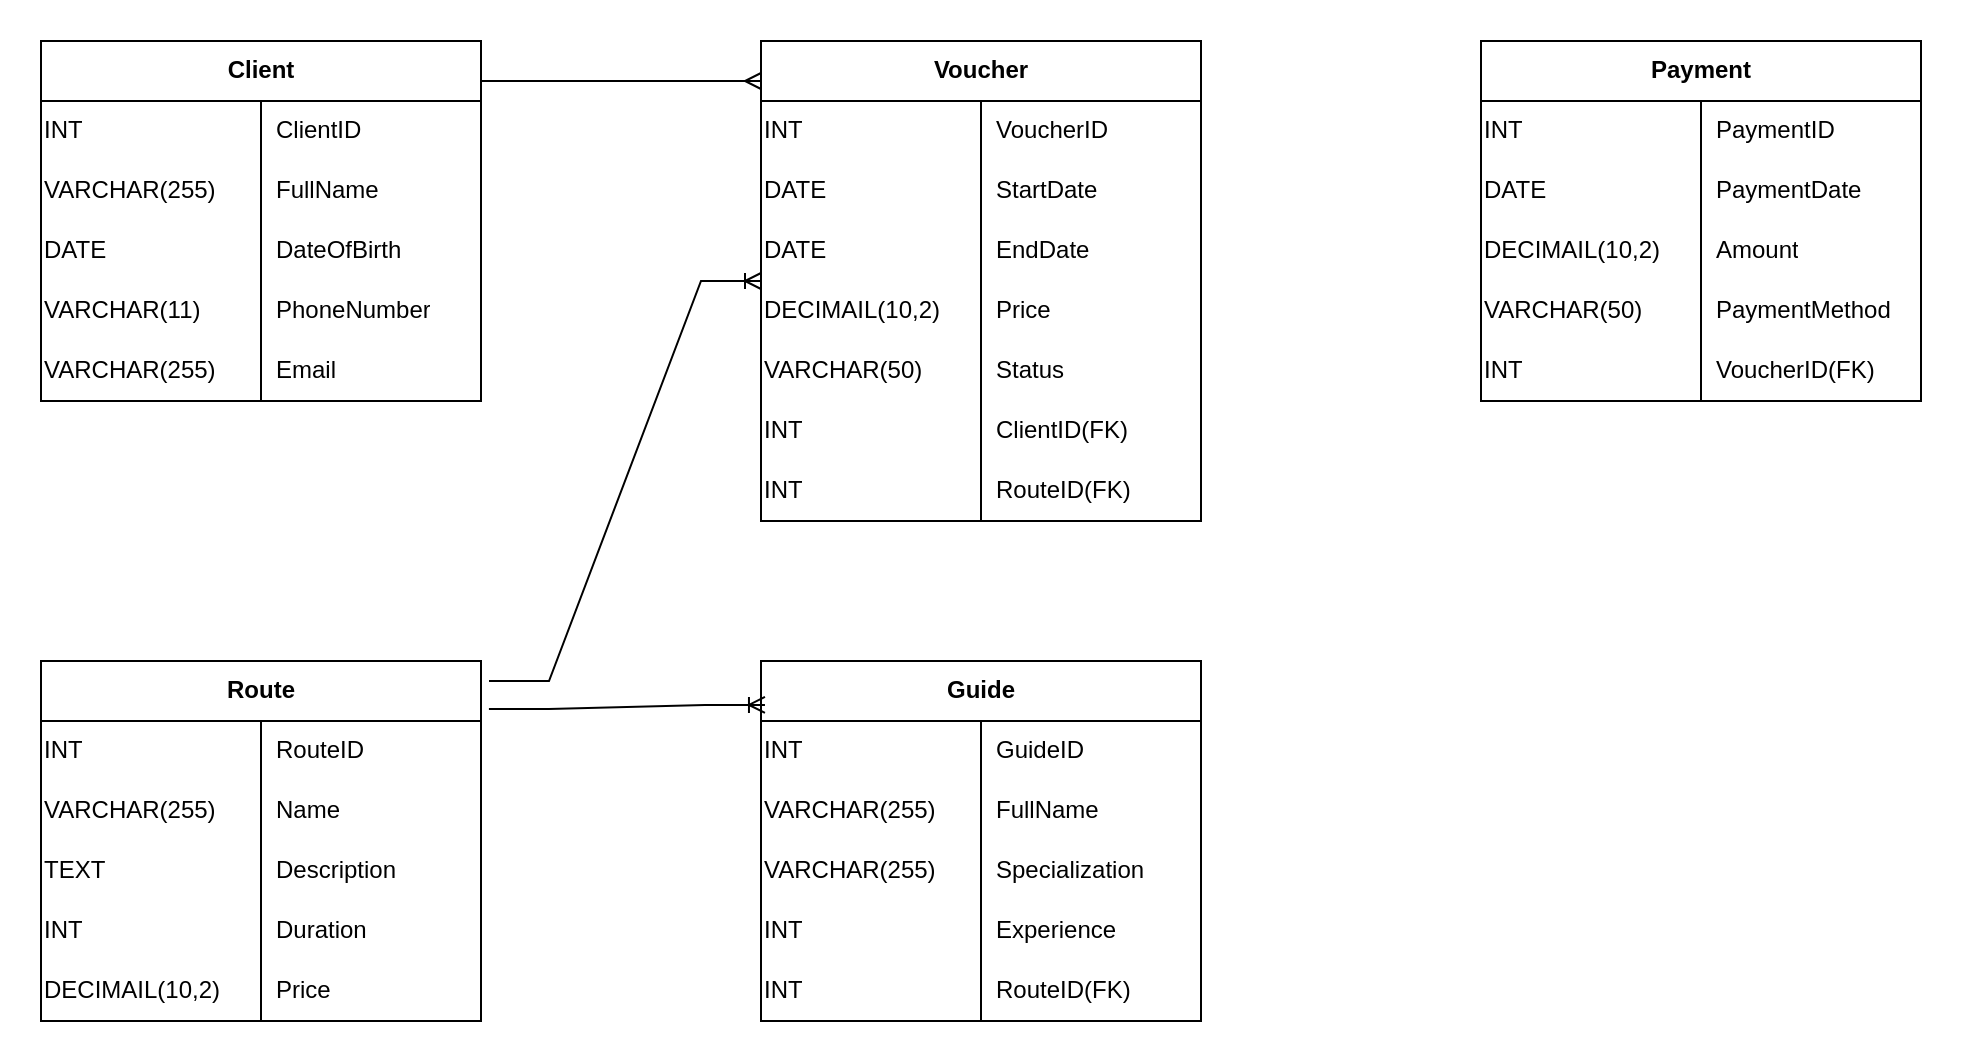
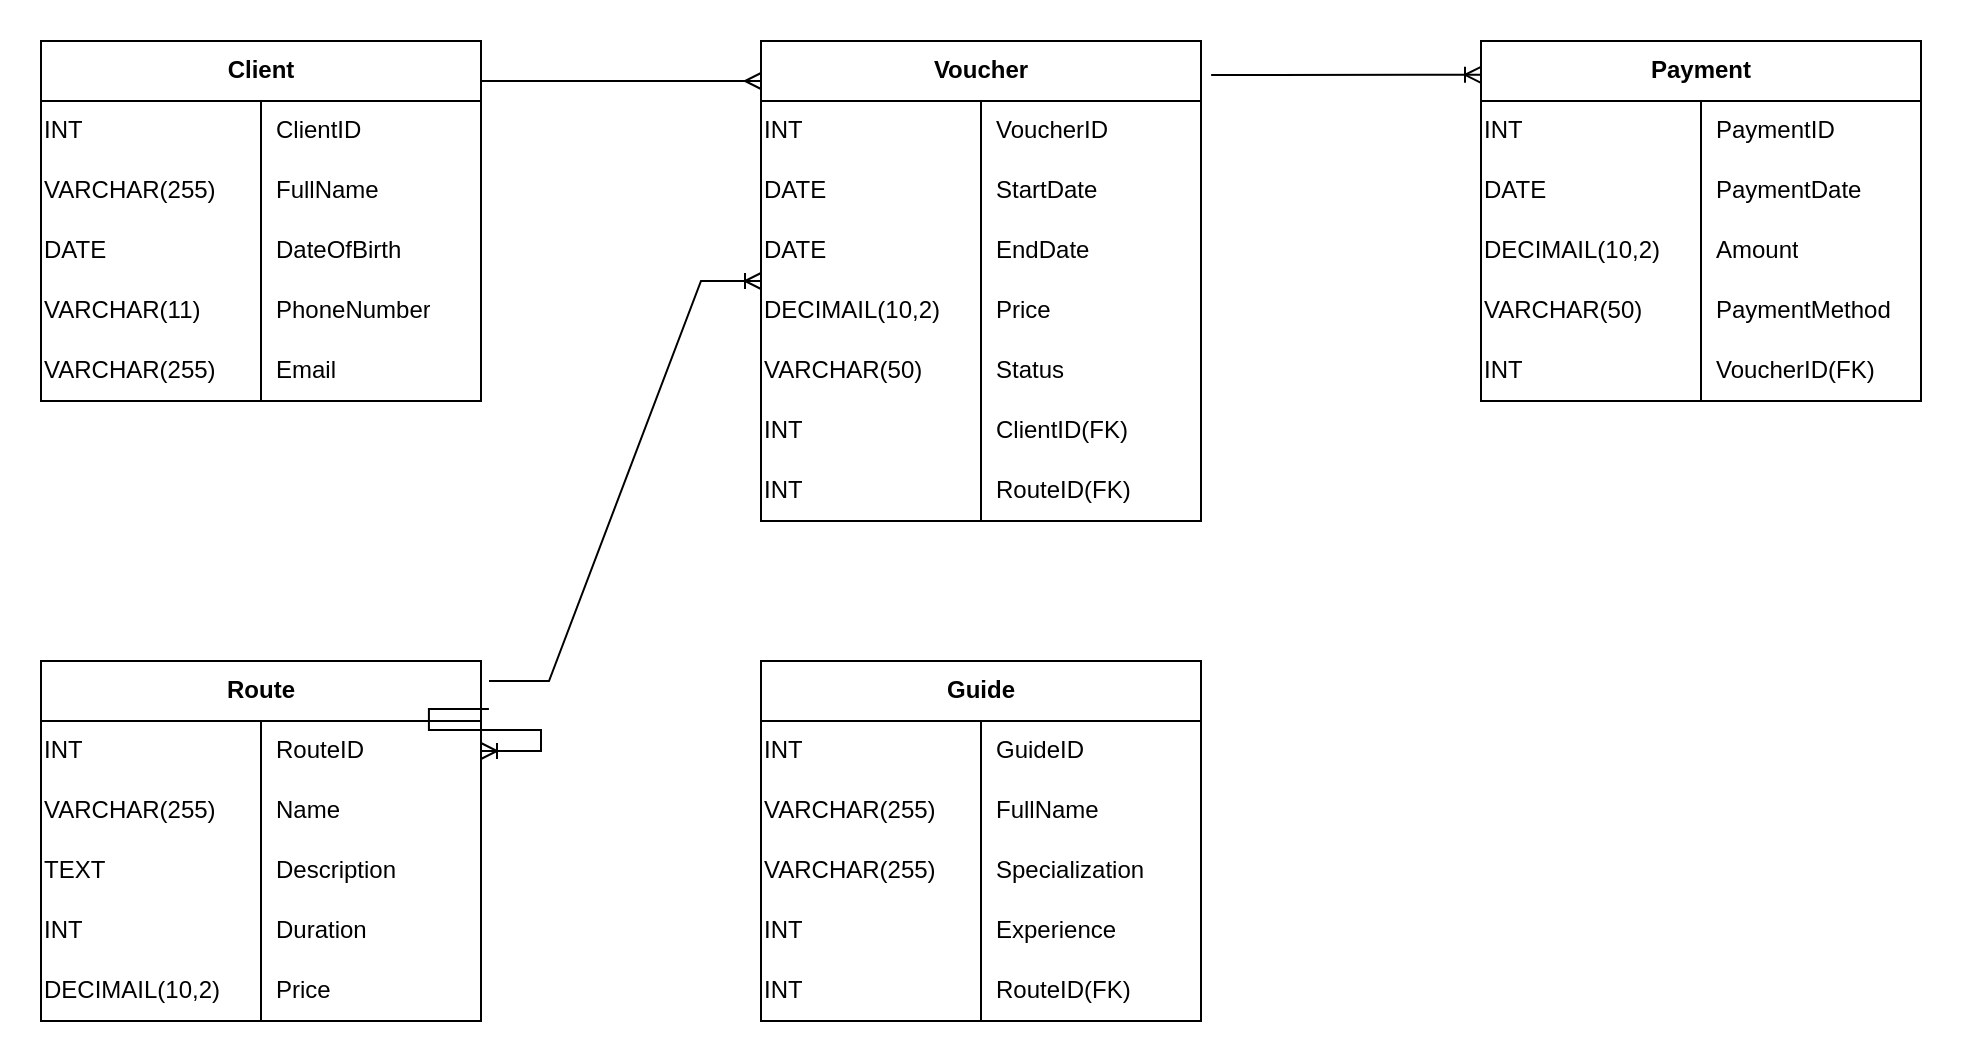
edge "Voucher" -> "Payment": added
edge "Route" -> "Guide": now "Route" -> "RouteID"
